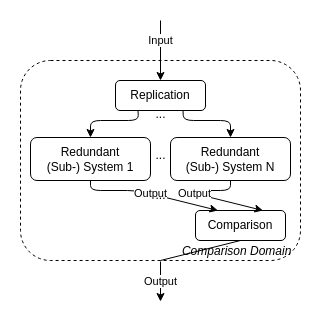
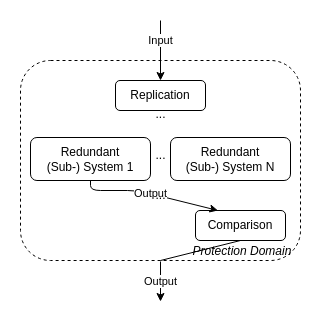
edge "Replication" -> "Redundant (Sub-) System 1": removed
edge "Replication" -> "Redundant (Sub-) System N": removed
edge "Redundant (Sub-) System N" -> "Comparison": removed, label "Output"
node "Comparison Domain": label "Comparison Domain" -> "Protection Domain"
